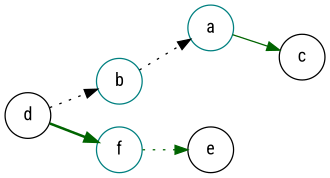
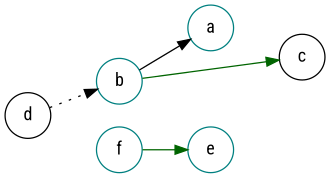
edge "a" -> "c": now "b" -> "c"
edge "b" -> "a": style dotted -> solid
edge "d" -> "f": removed
edge "f" -> "e": style dotted -> solid
node "e": color black -> teal
